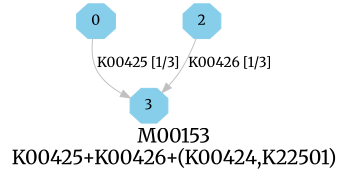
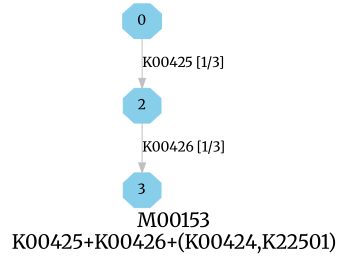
edge "0" -> "3": now "0" -> "2"
